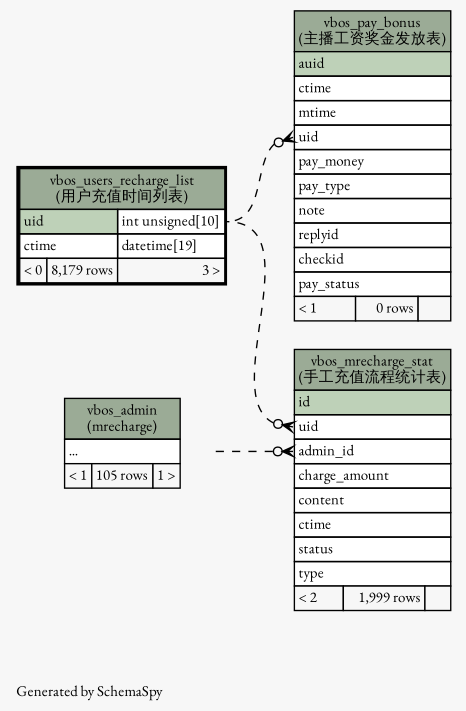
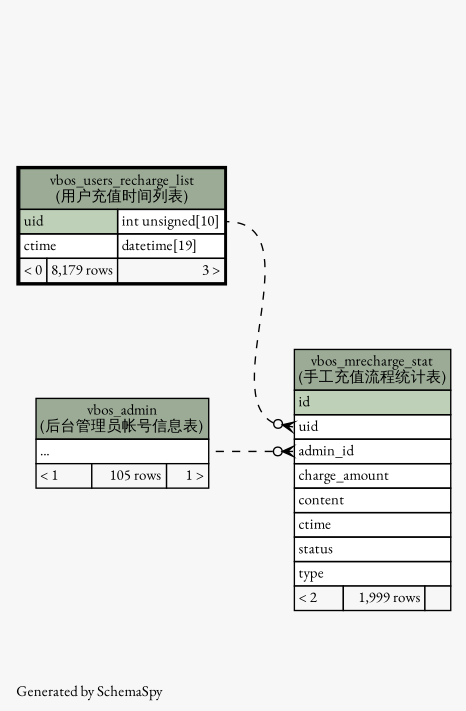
node "vbos_pay_bonus": removed
node "vbos_admin": text "(mrecharge)" -> "(后台管理员帐号信息表)"
